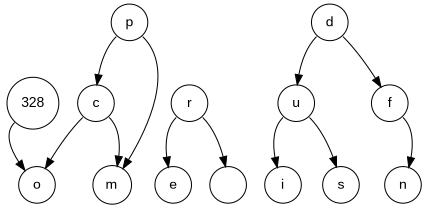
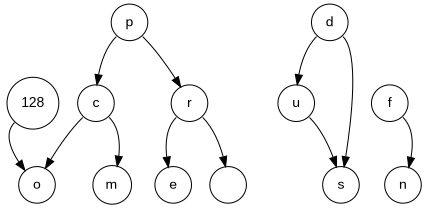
edge "d" -> "f": now "d" -> "s"
edge "p" -> "m": now "p" -> "r"
node "328": label "328" -> "128"
node "i": removed
